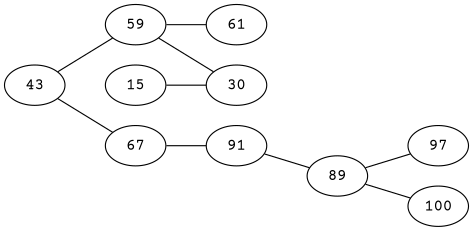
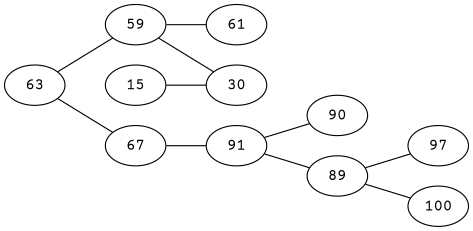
node "43": label "43" -> "63"
node "90": added
